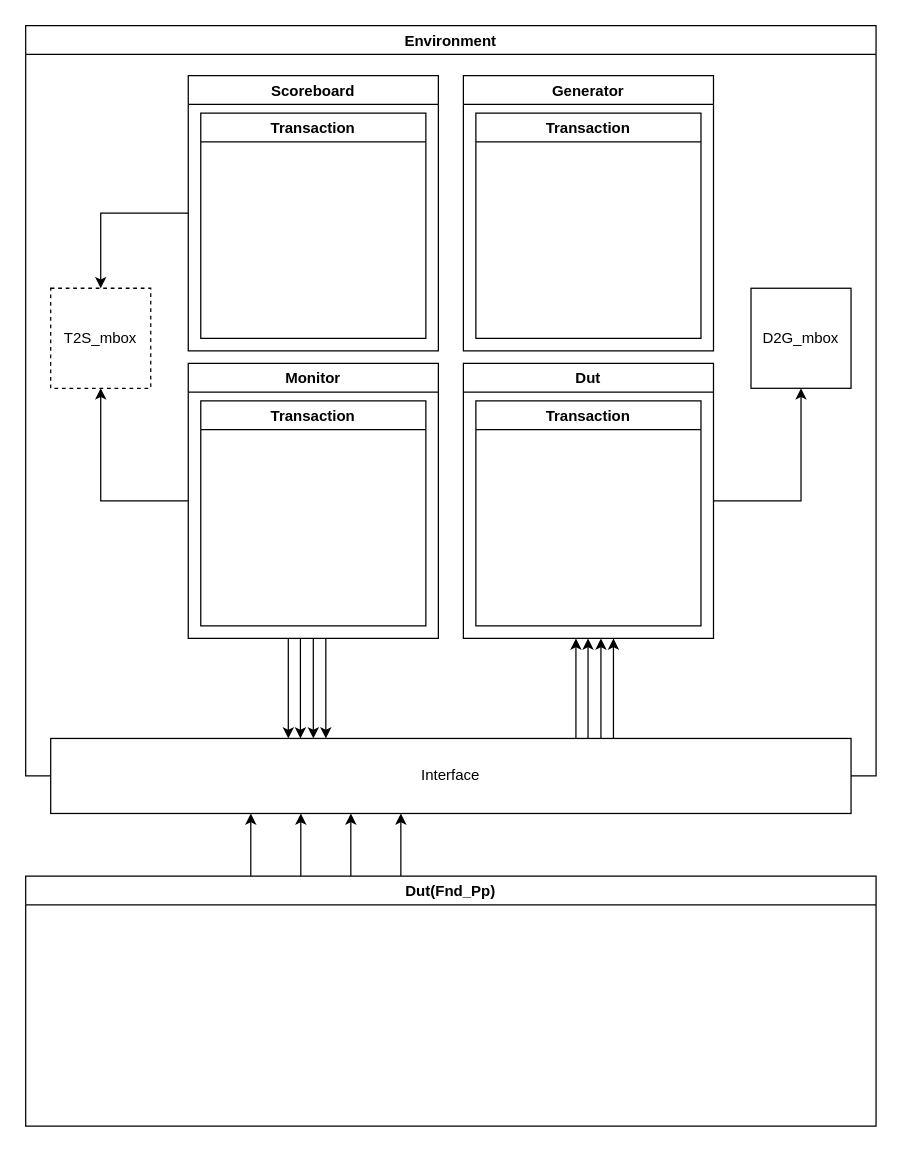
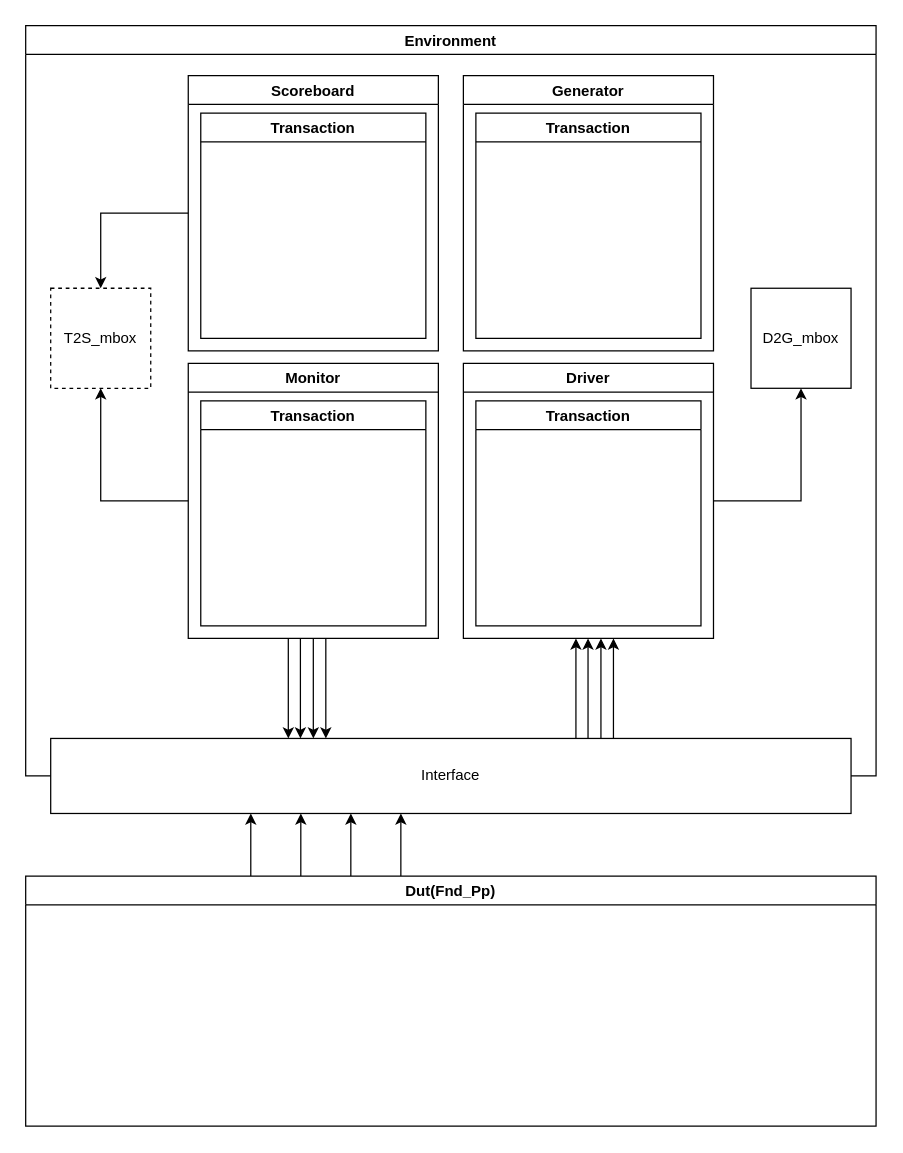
node "Dut": label "Dut" -> "Driver"
